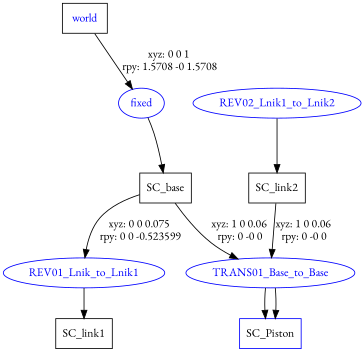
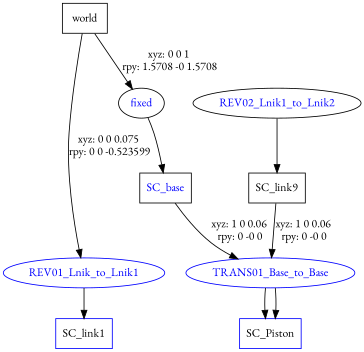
node "world": fontcolor blue -> black
node "fixed": color blue -> black
node "REV02_Lnik1_to_Lnik2": color blue -> black
node "SC_base": fontcolor black -> blue
node "SC_link2": label "SC_link2" -> "SC_link9"
edge "SC_base" -> "REV01_Lnik_to_Lnik1": now "world" -> "REV01_Lnik_to_Lnik1"
node "SC_link1": color black -> blue
